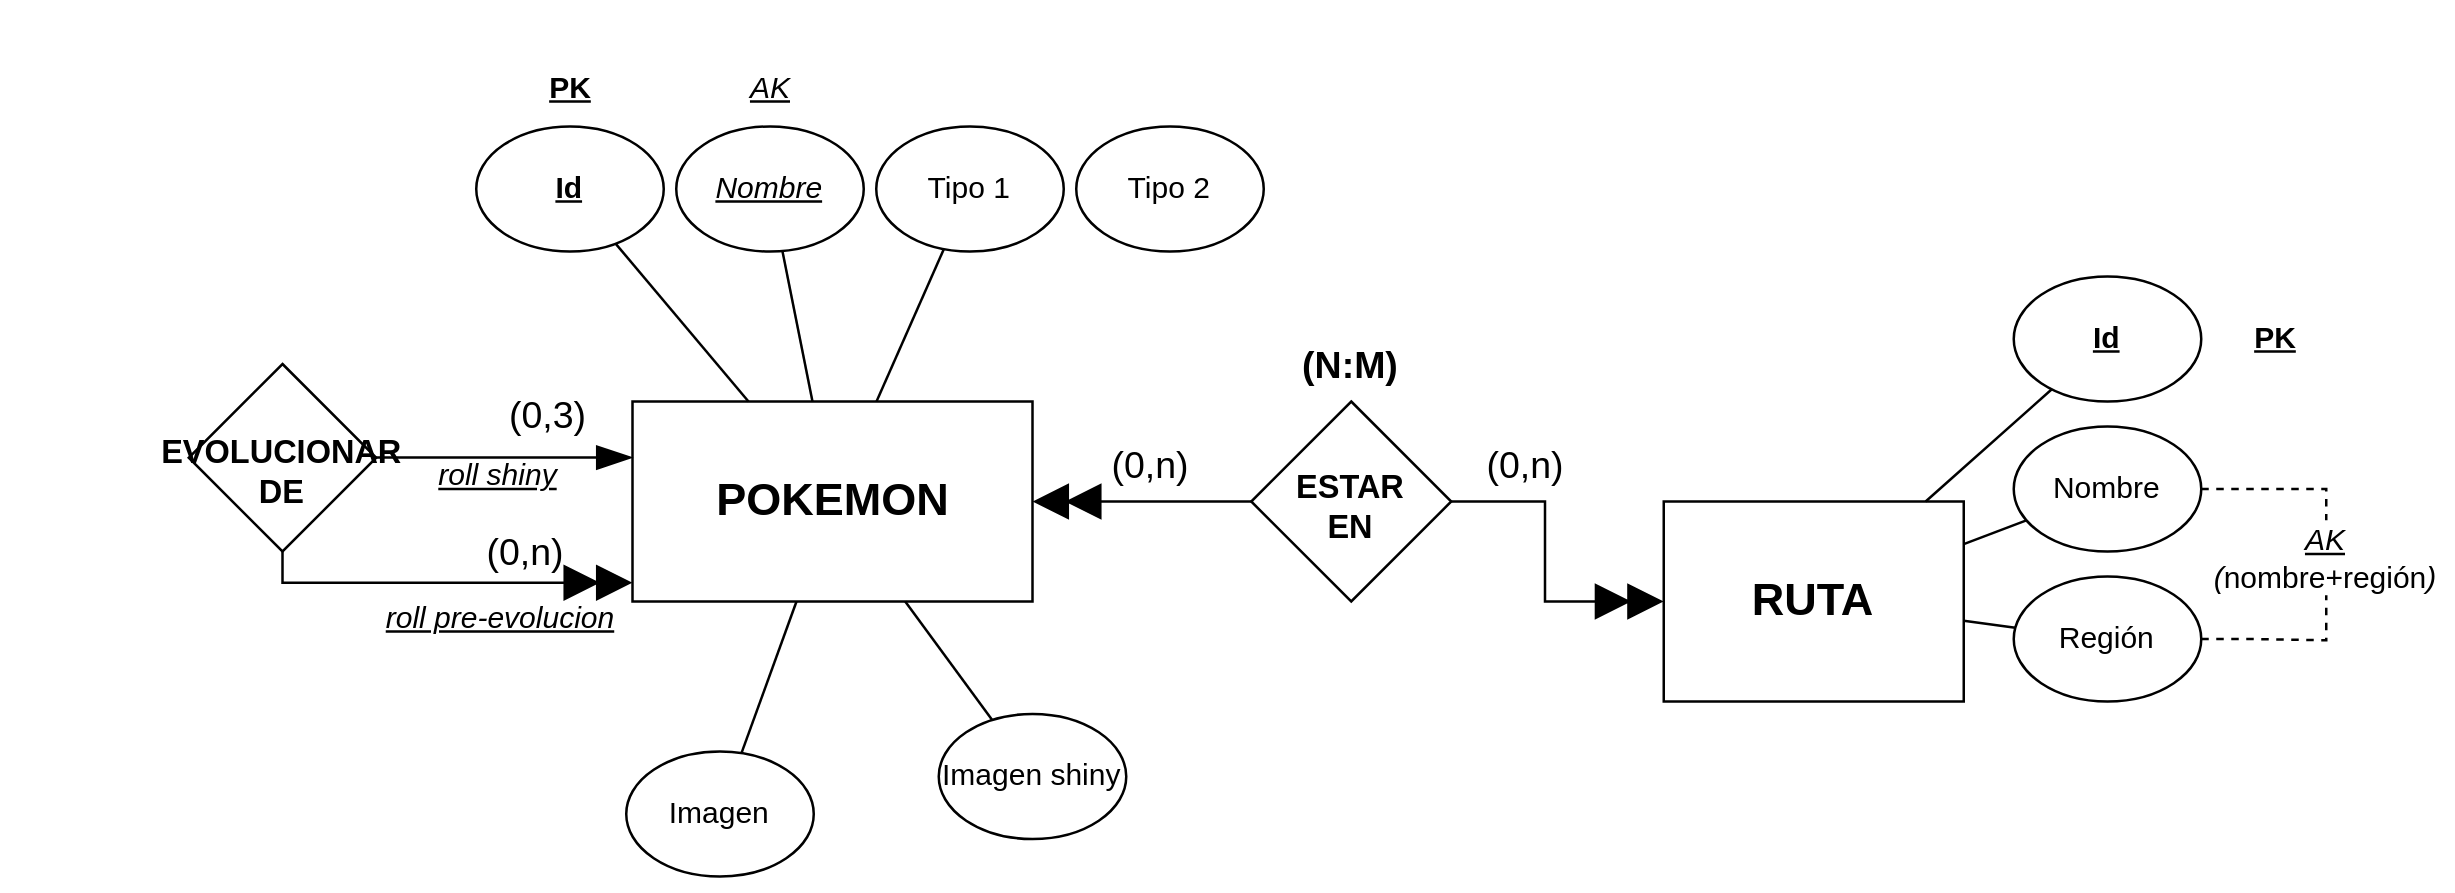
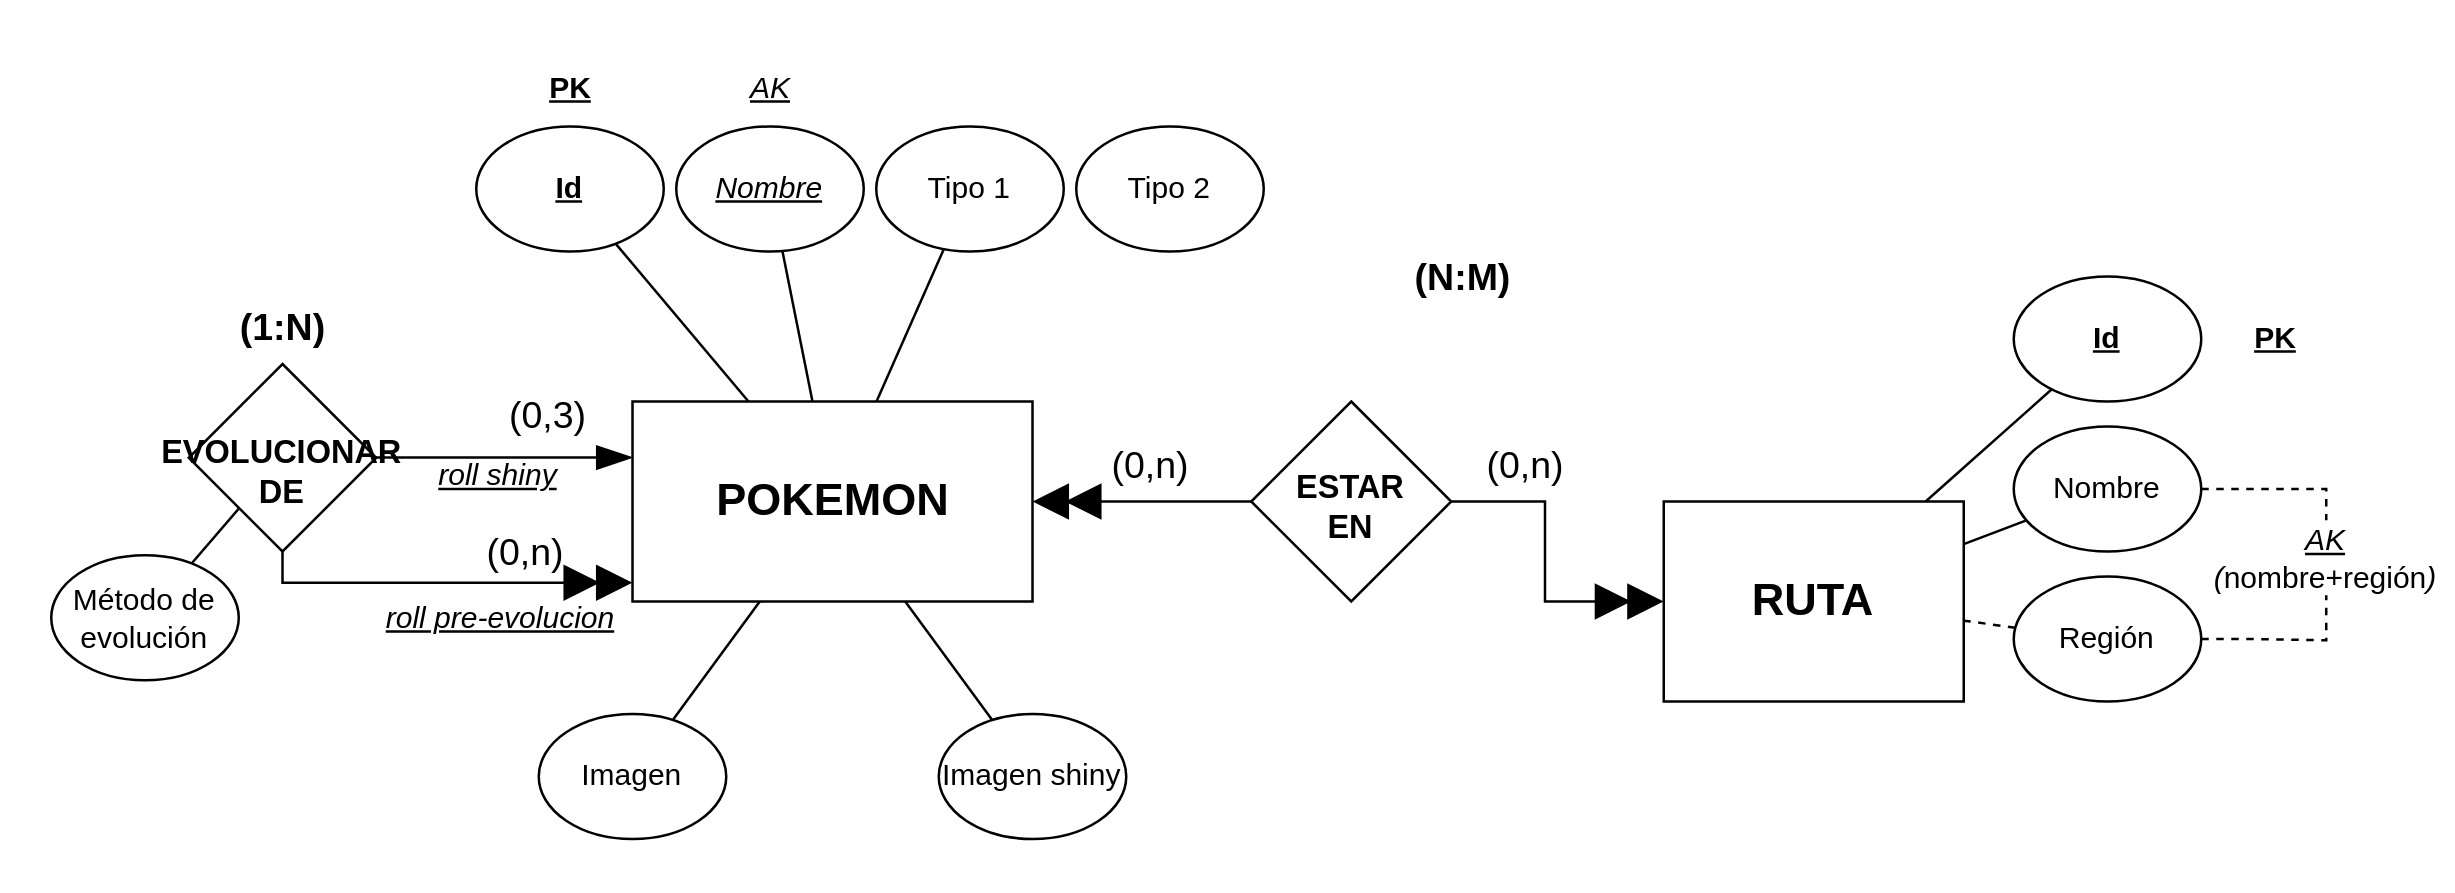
node "(1:N)": added
node "(N:M)": moved (1351, 364) -> (1464, 276)
edge "EVOLUCIONAR DE" -- "Método de evolución": added
node "Método de evolución": added
edge "RUTA" -- "Región": style solid -> dashed
node "Imagen": moved (720, 814) -> (633, 776)
